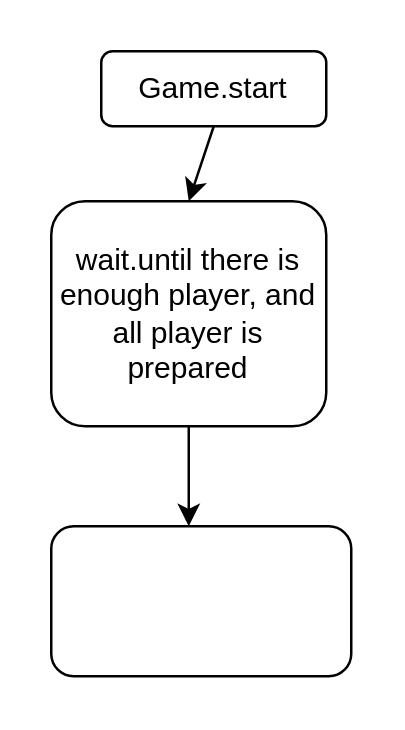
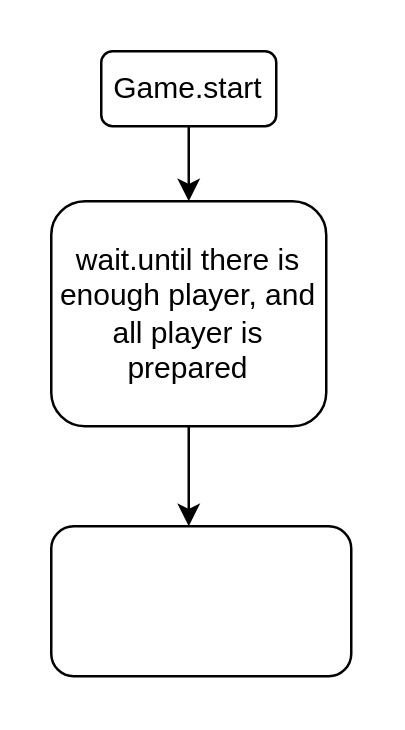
node "Game.start": size 225x75 -> 175x75
